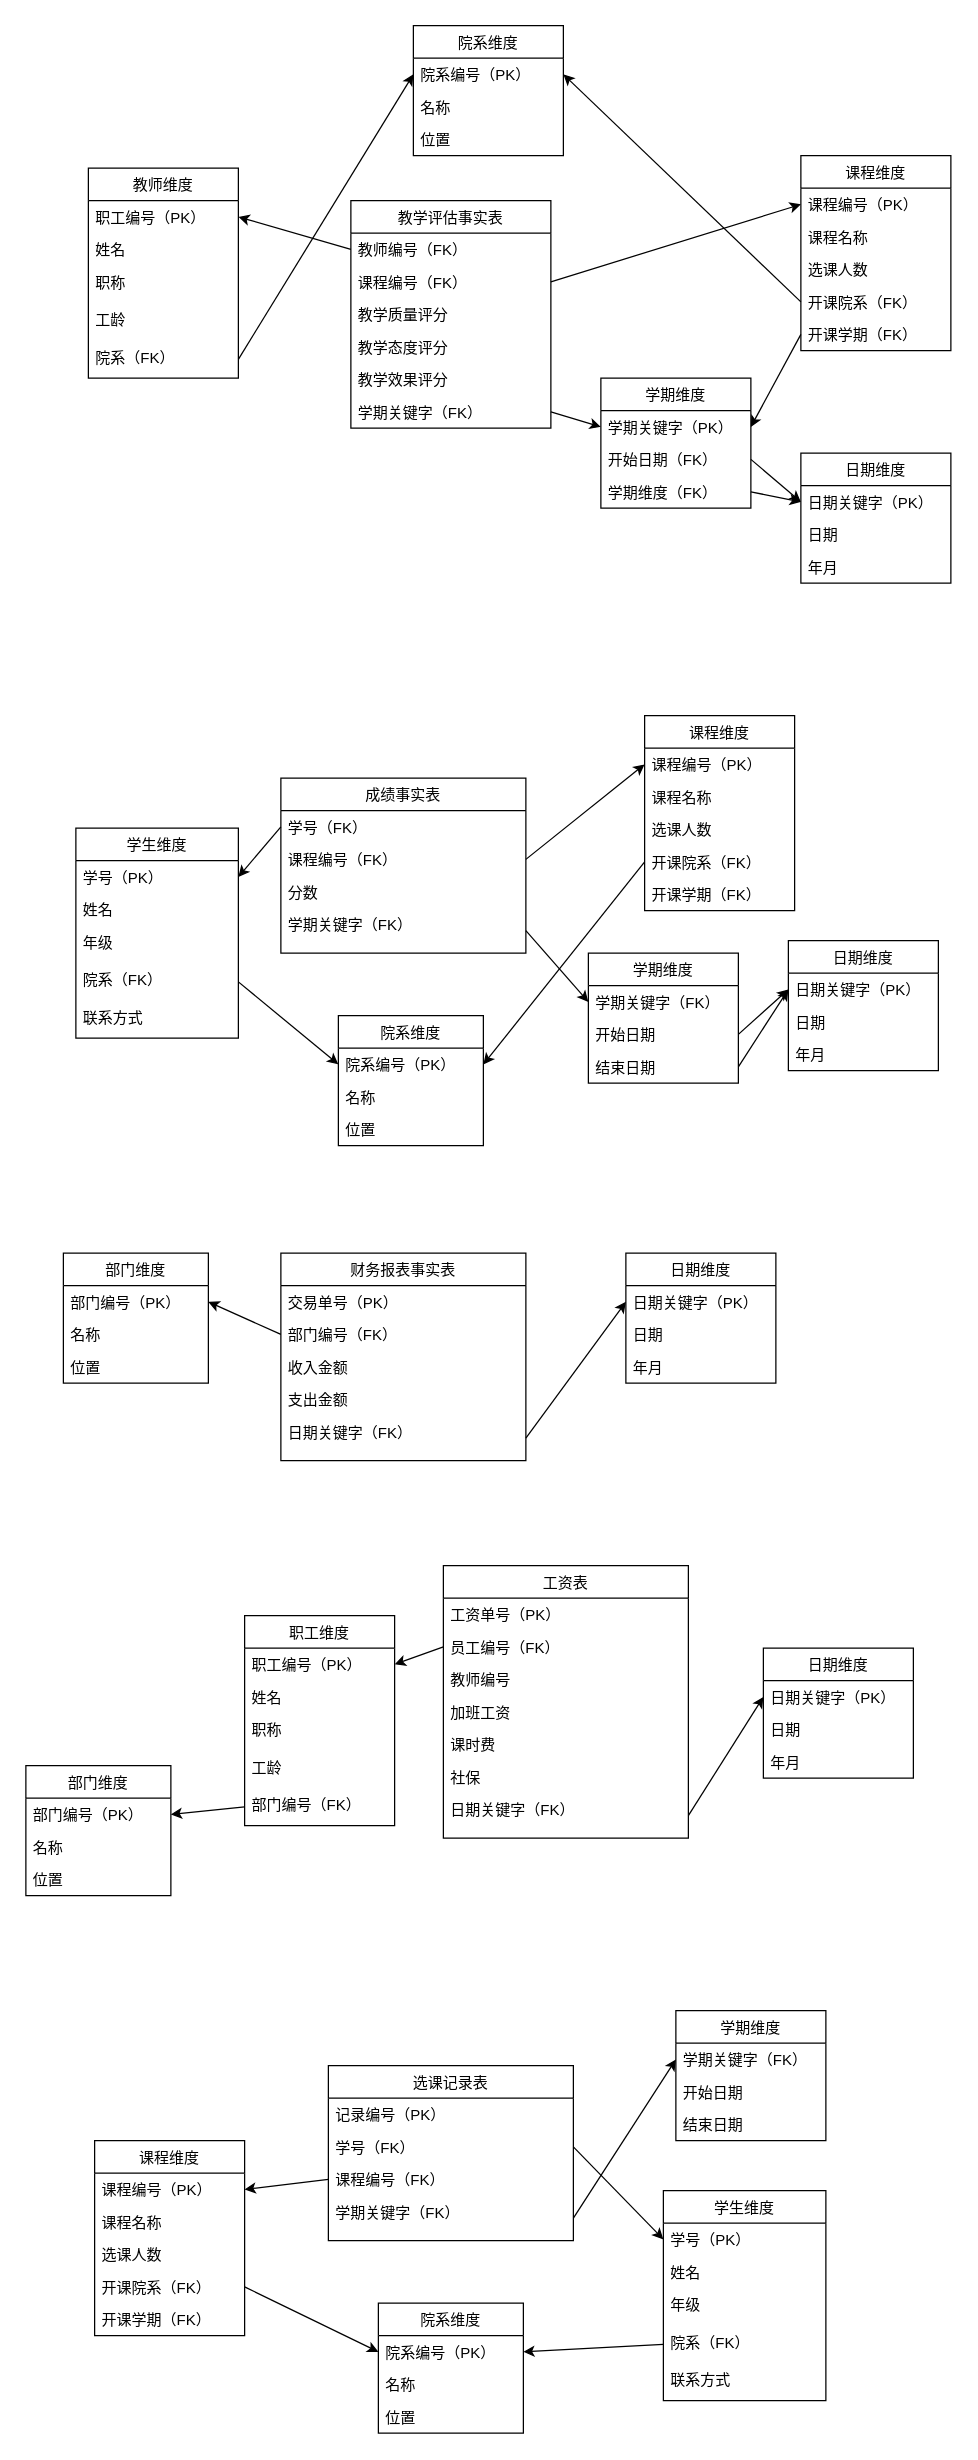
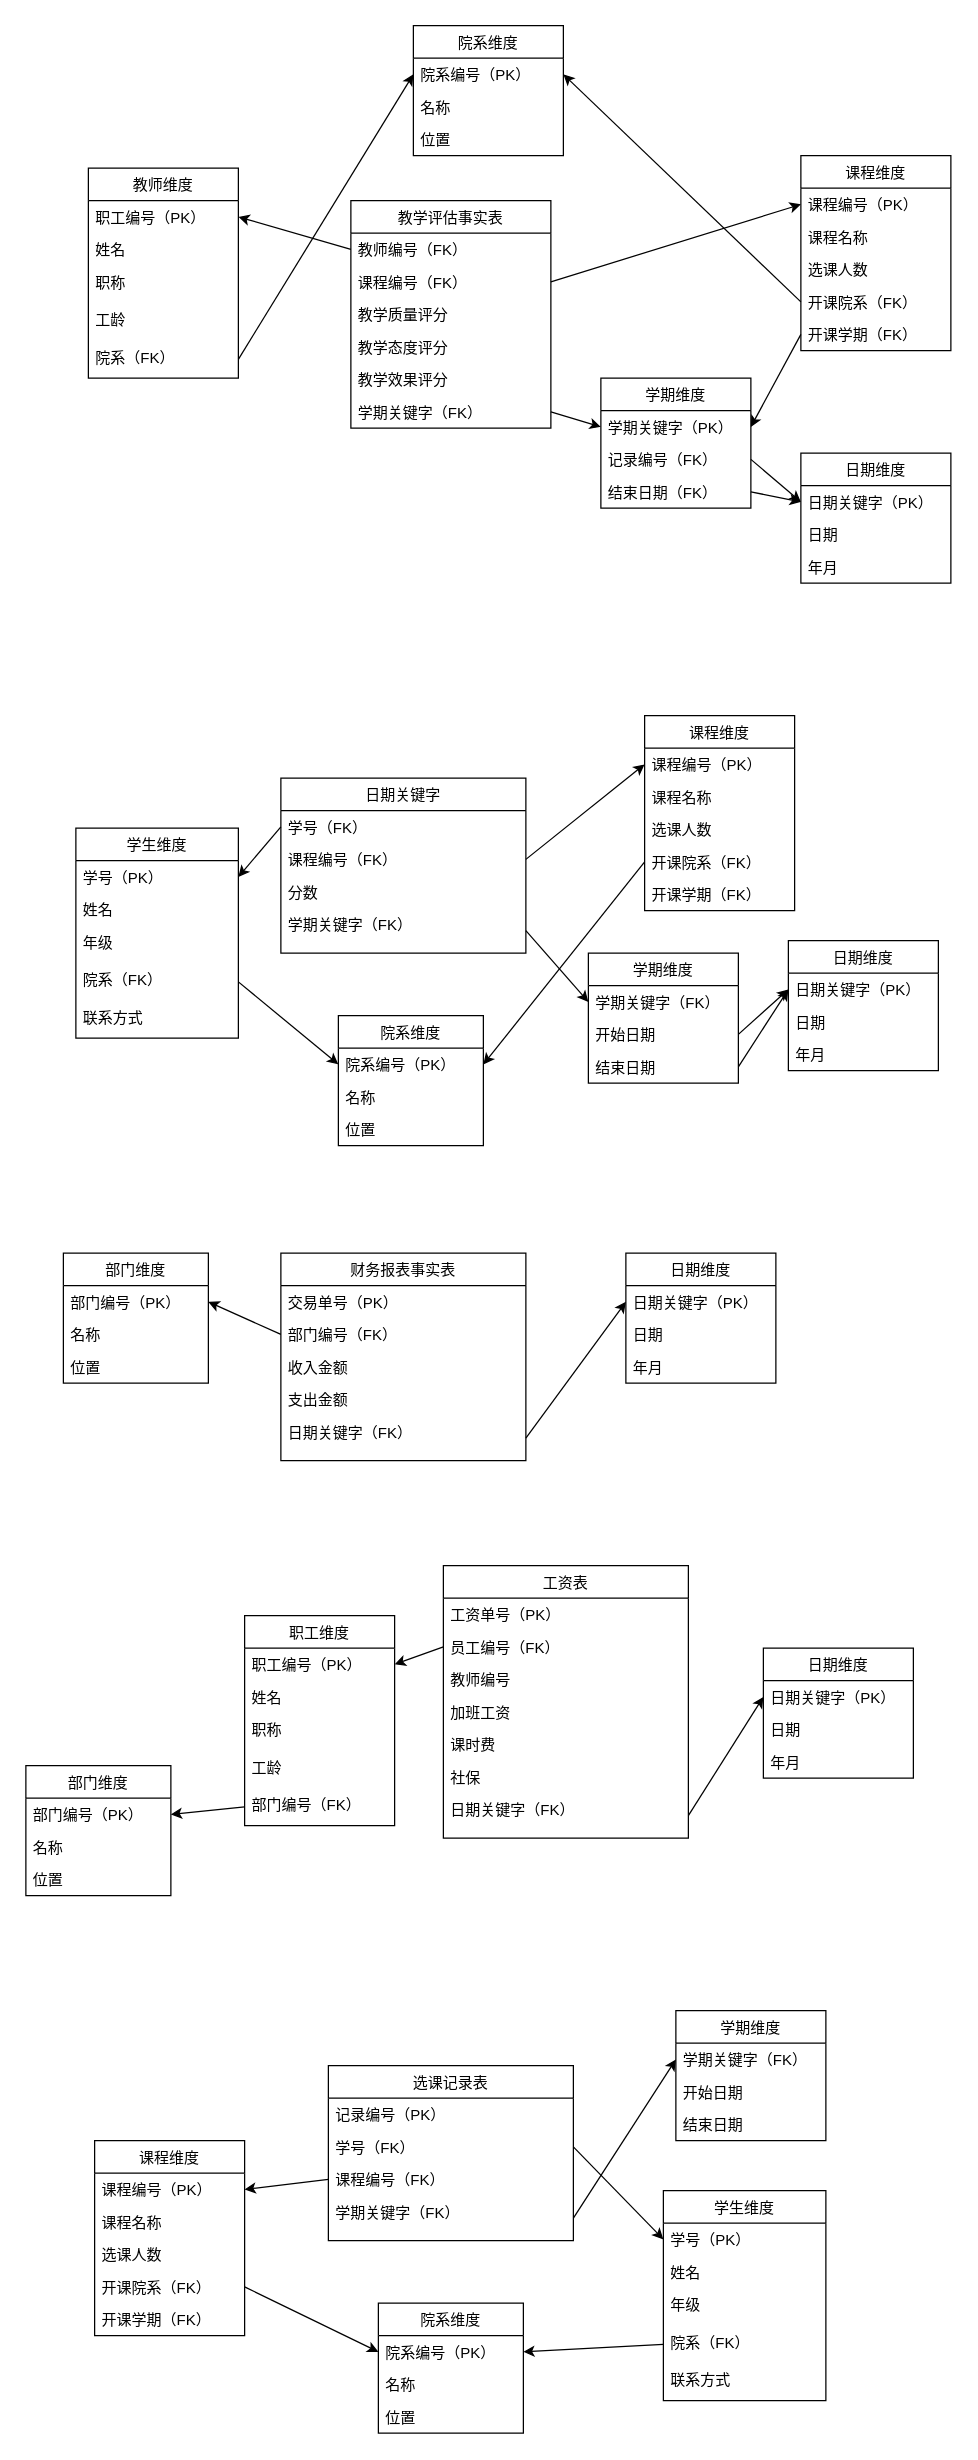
node "开始日期（FK）": label "开始日期（FK）" -> "记录编号（FK）"
node "学期维度（FK）": label "学期维度（FK）" -> "结束日期（FK）"
node "成绩事实表": label "成绩事实表" -> "日期关键字"
